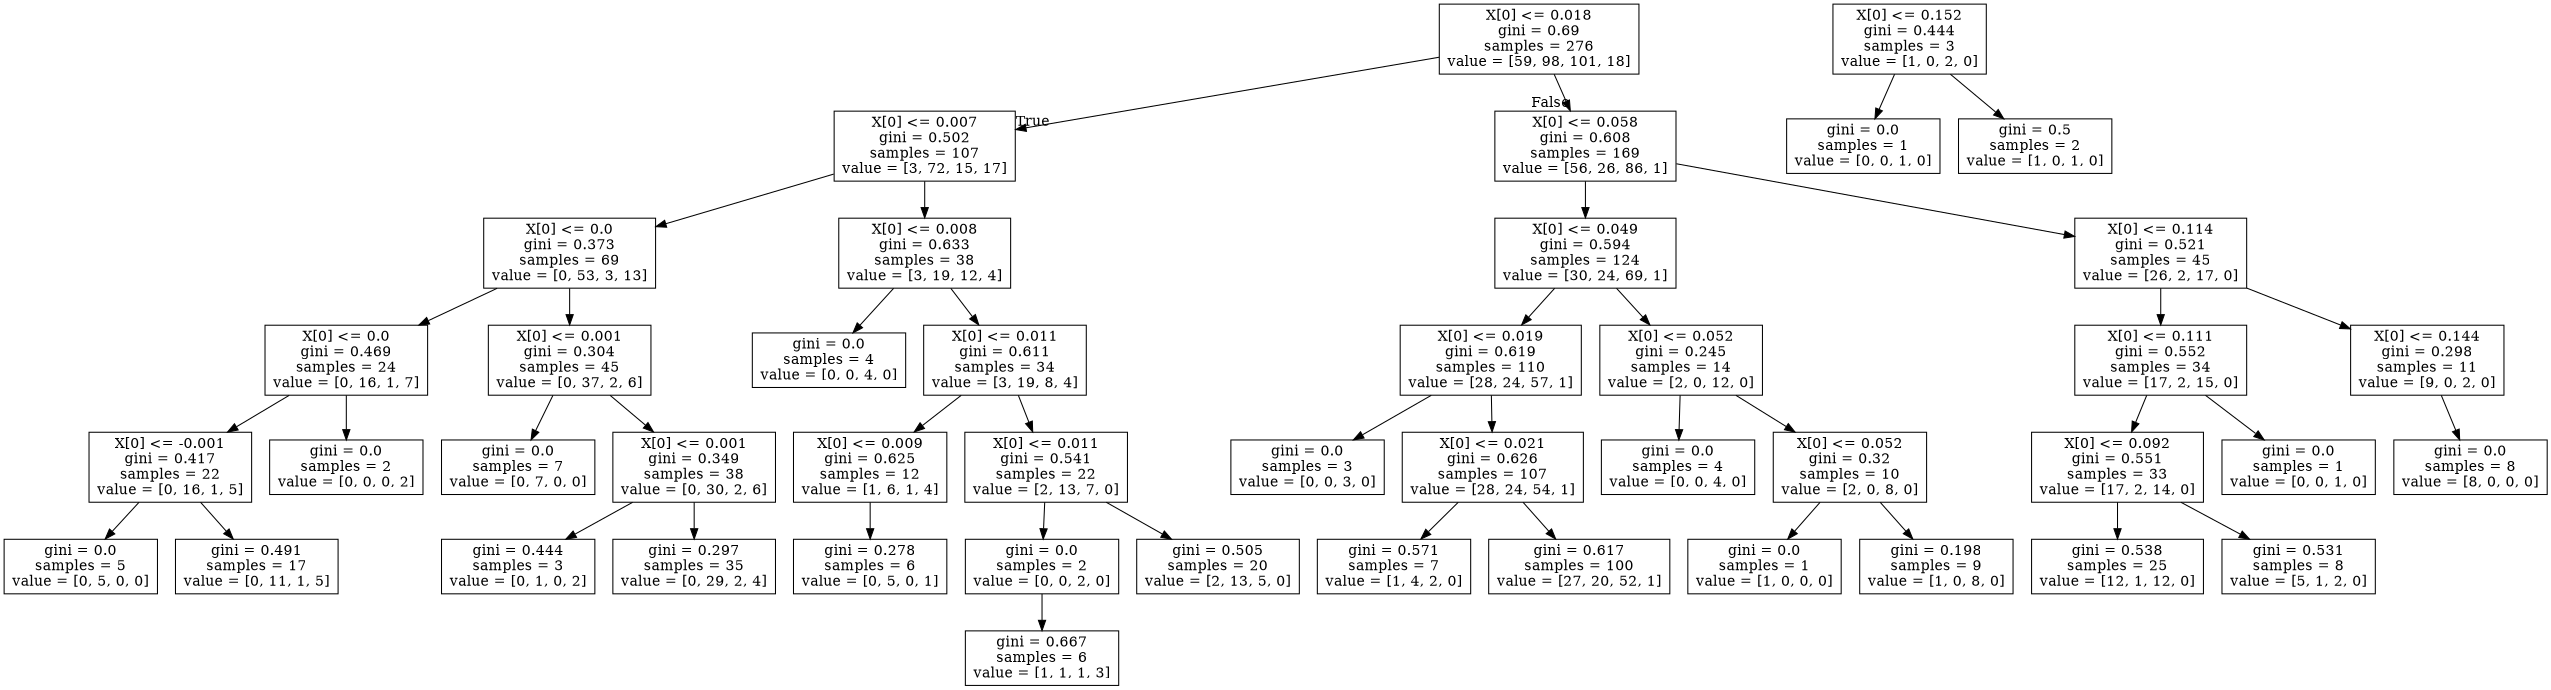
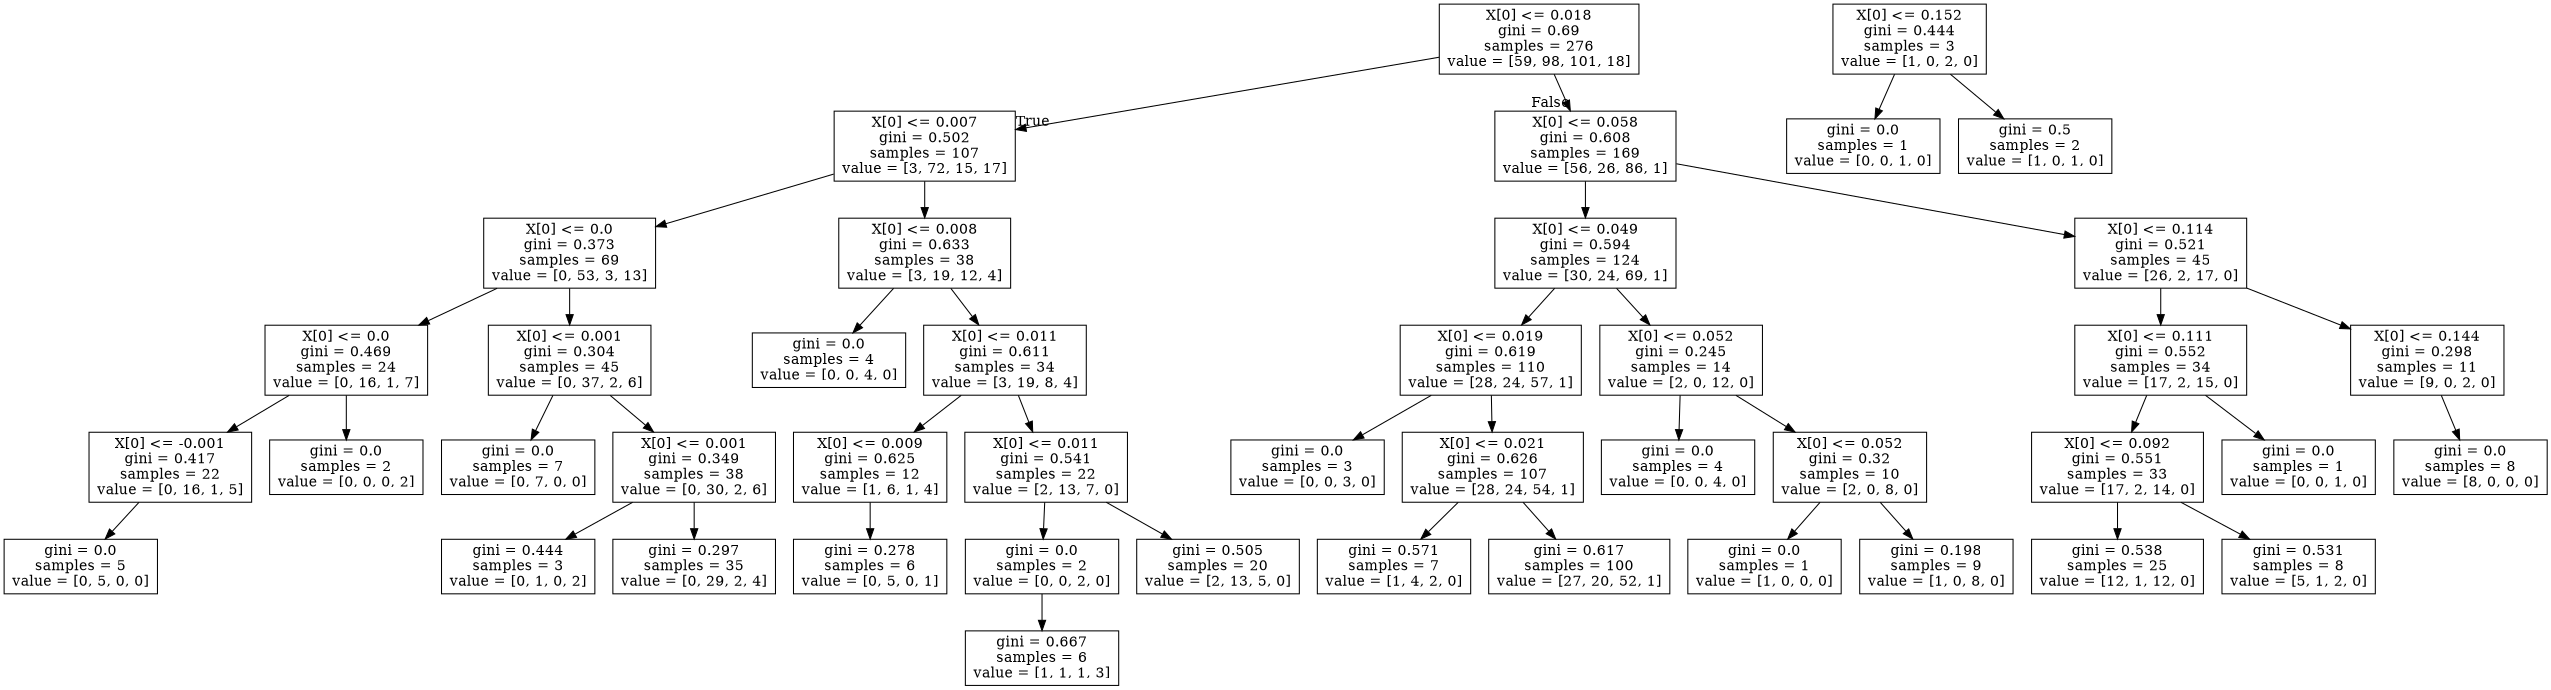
node "gini = 0.491 samples = 17 value = [0, 11, 1, 5]": removed
